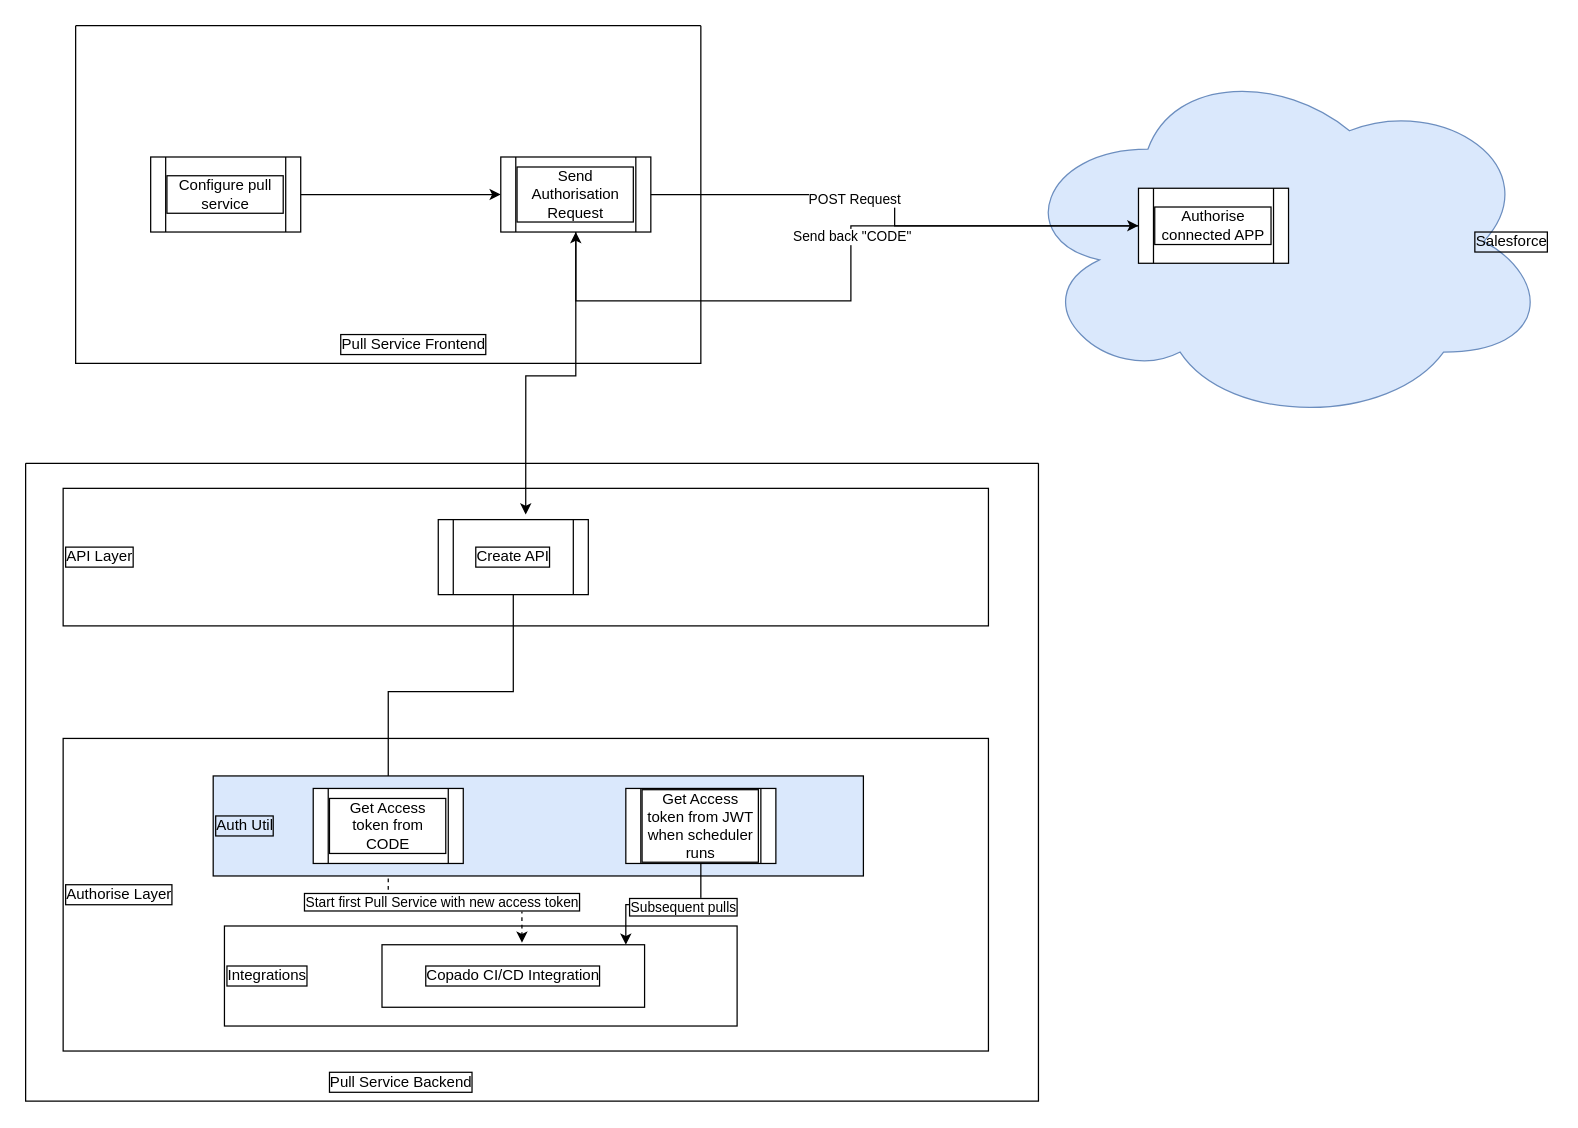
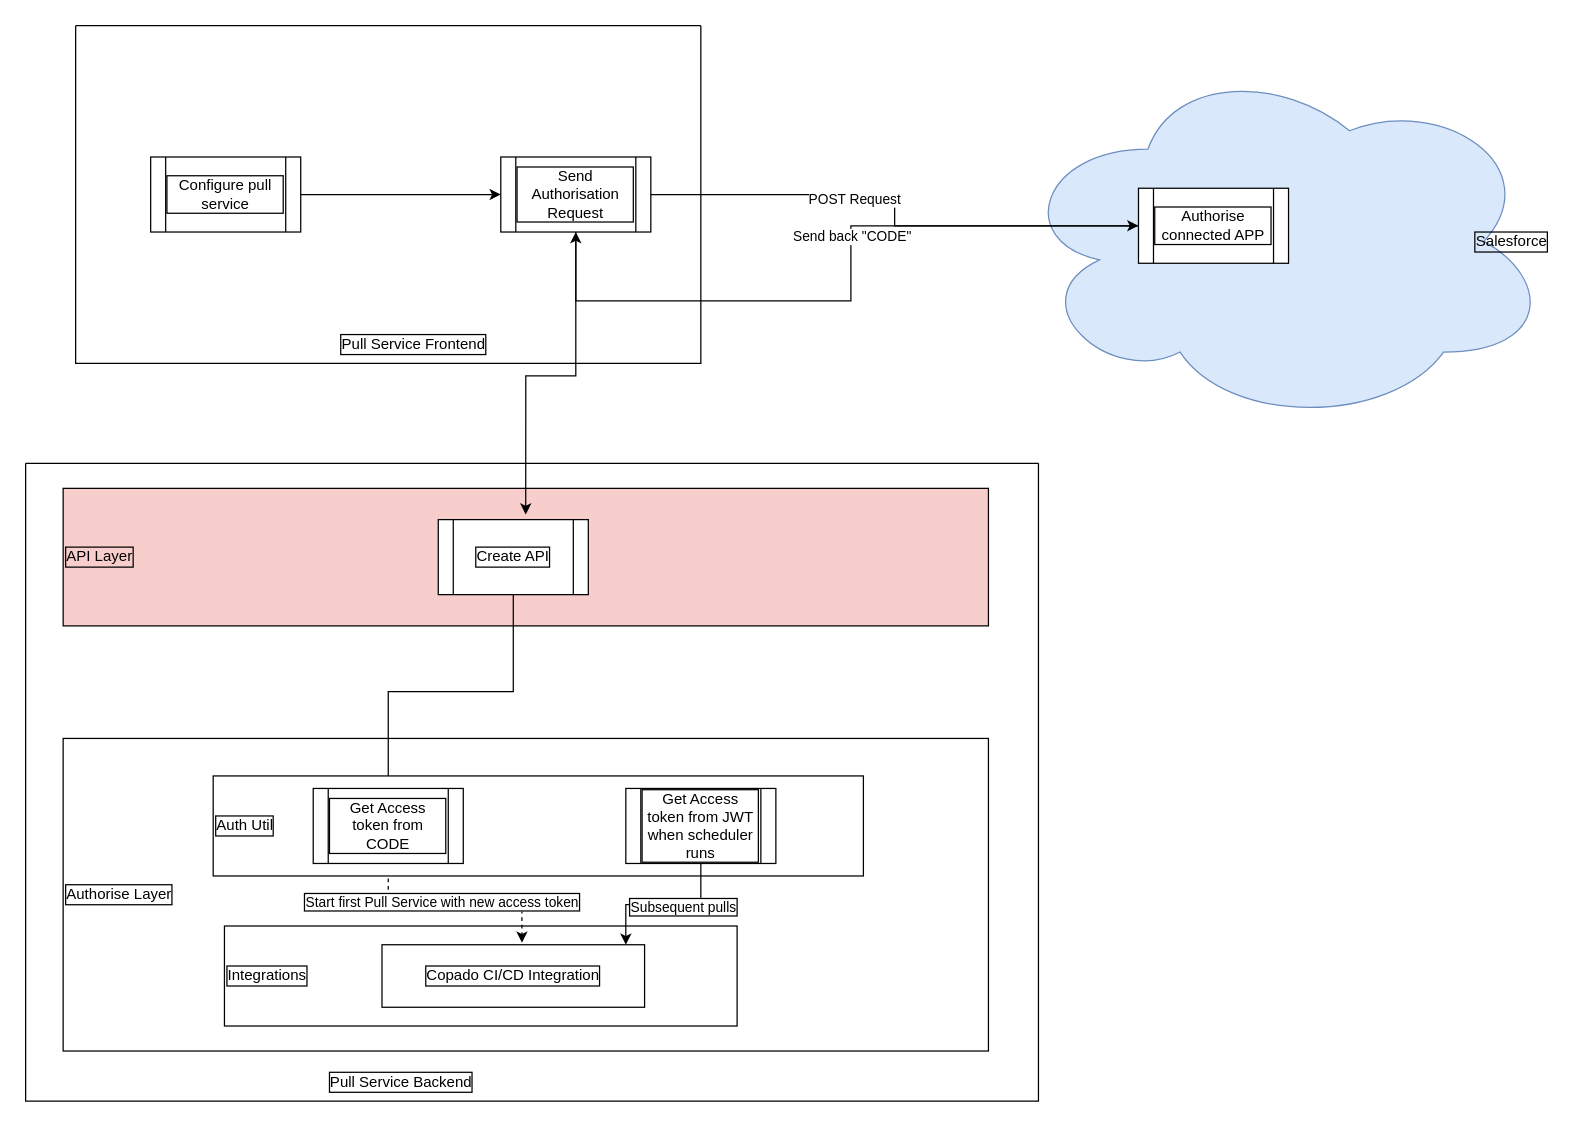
node "API Layer": fillcolor #ffffff -> #f8cecc
node "Auth Util": fillcolor #dae8fc -> #ffffff
